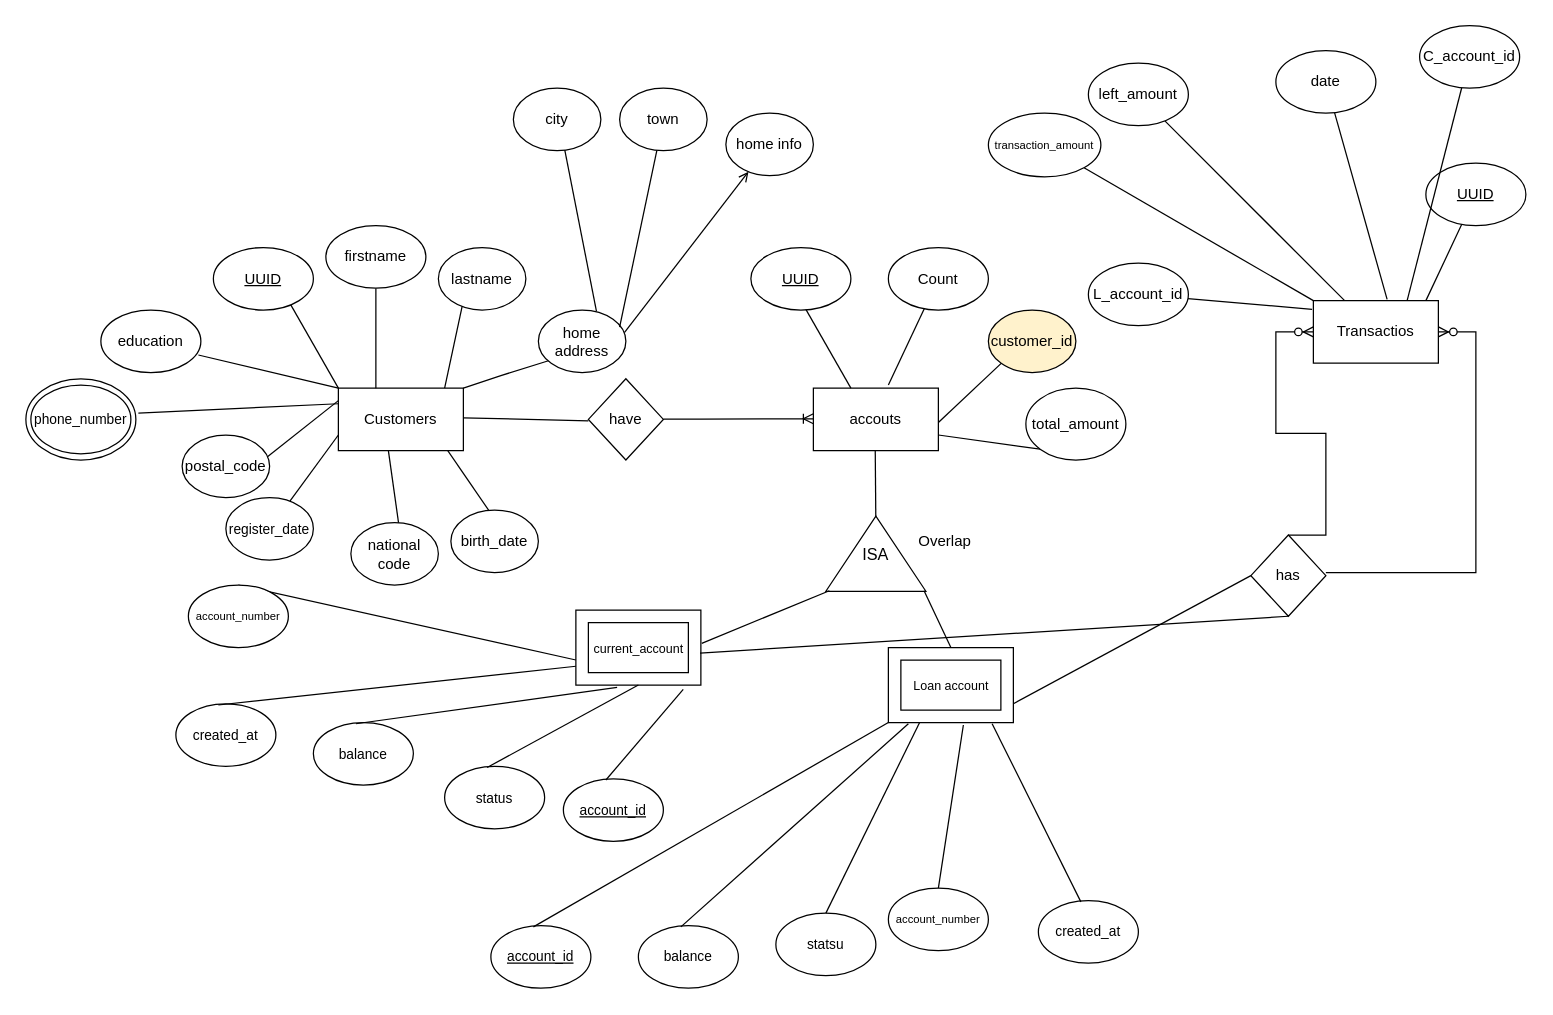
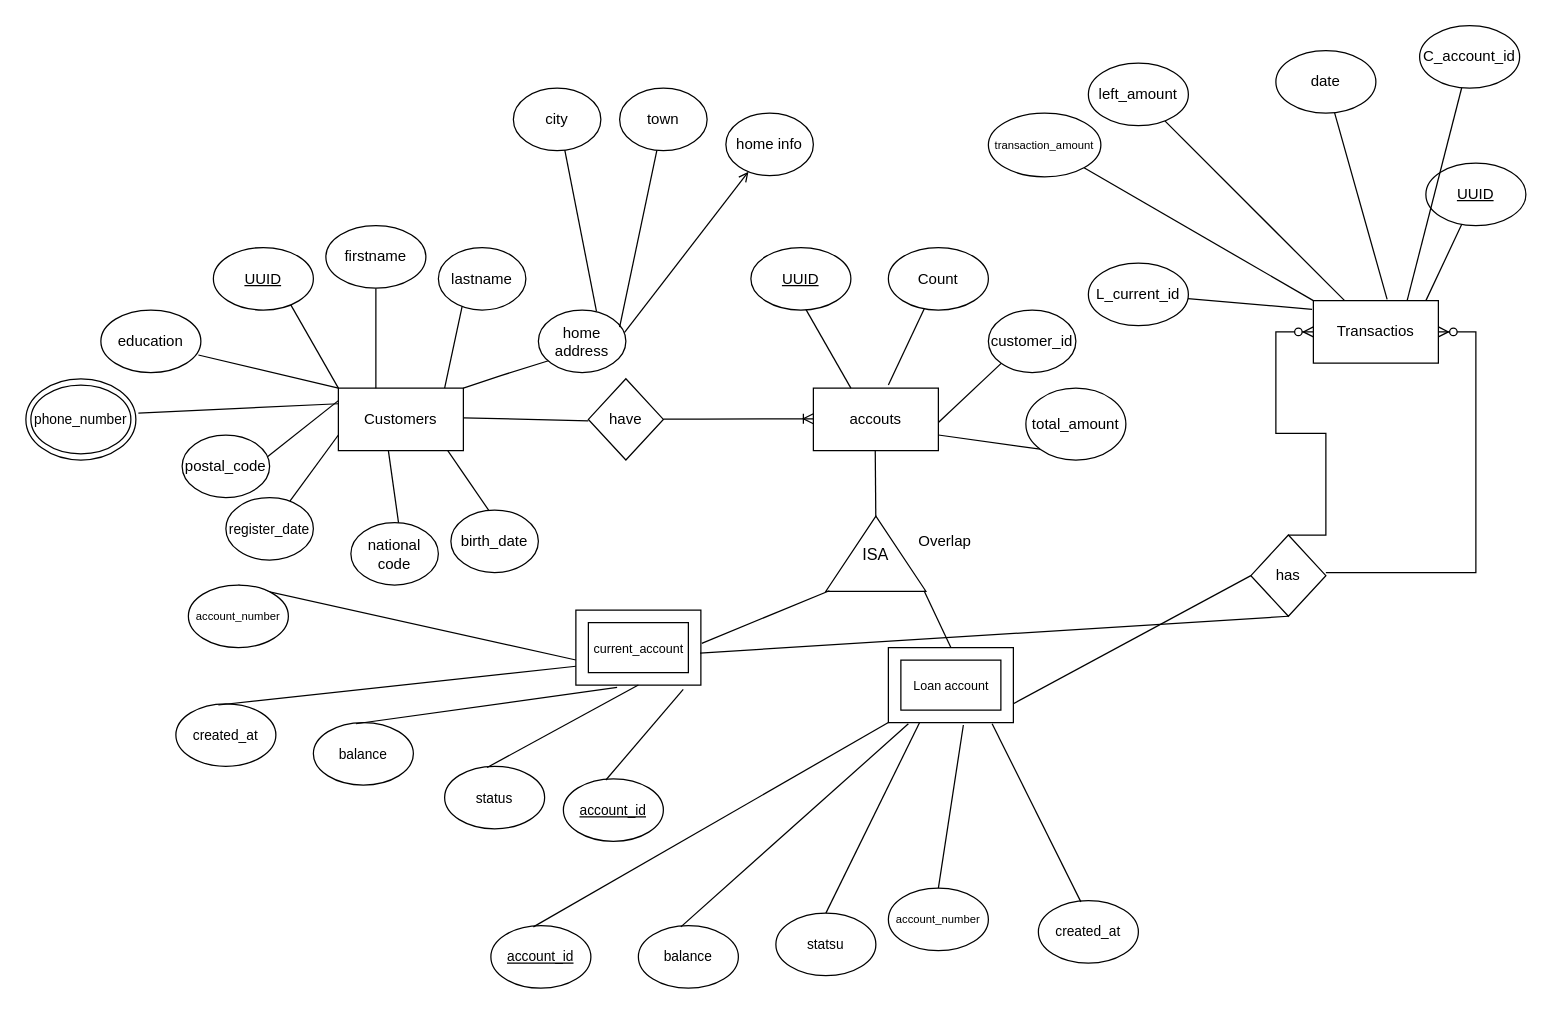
node "L_account_id": label "L_account_id" -> "L_current_id"
node "customer_id": fillcolor #fff2cc -> #ffffff
